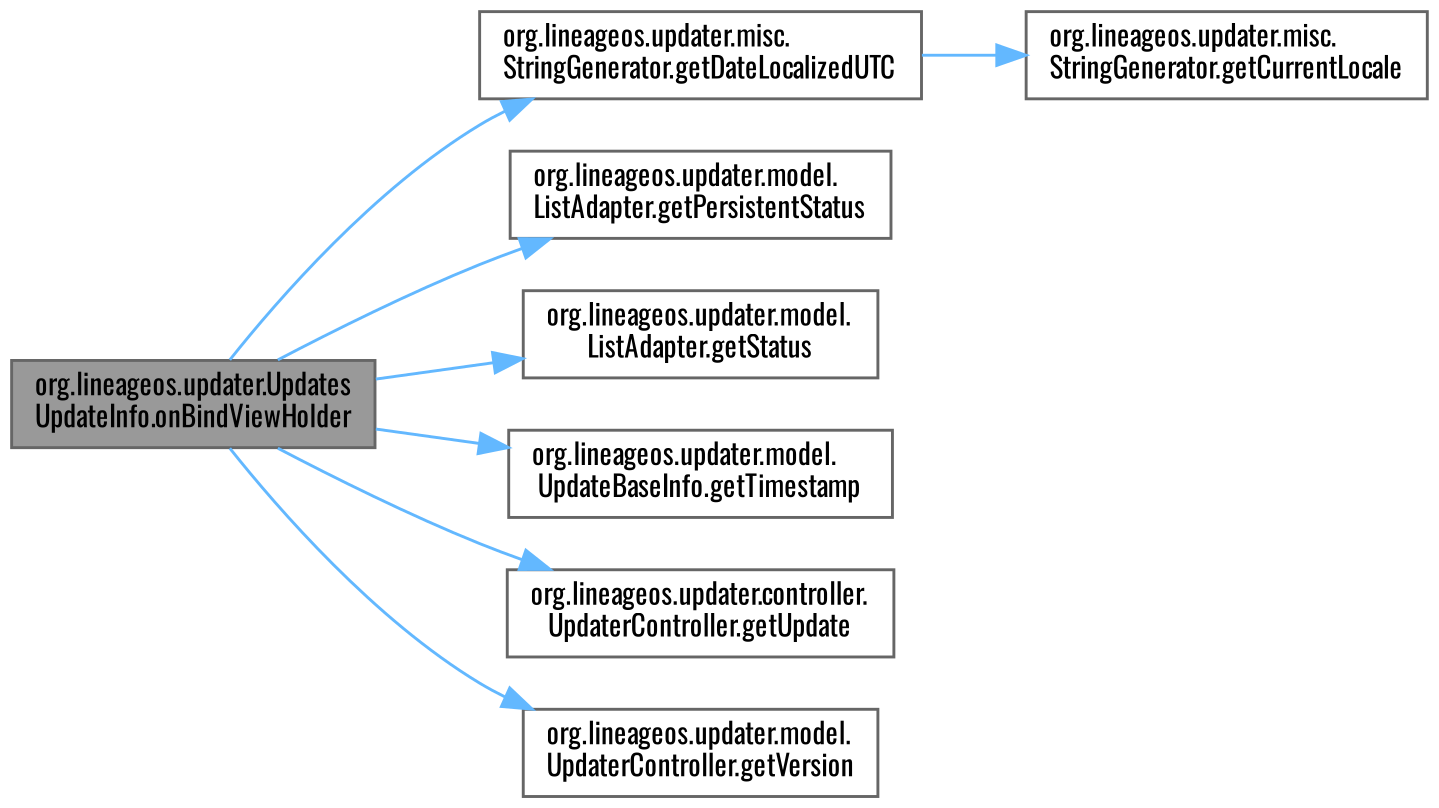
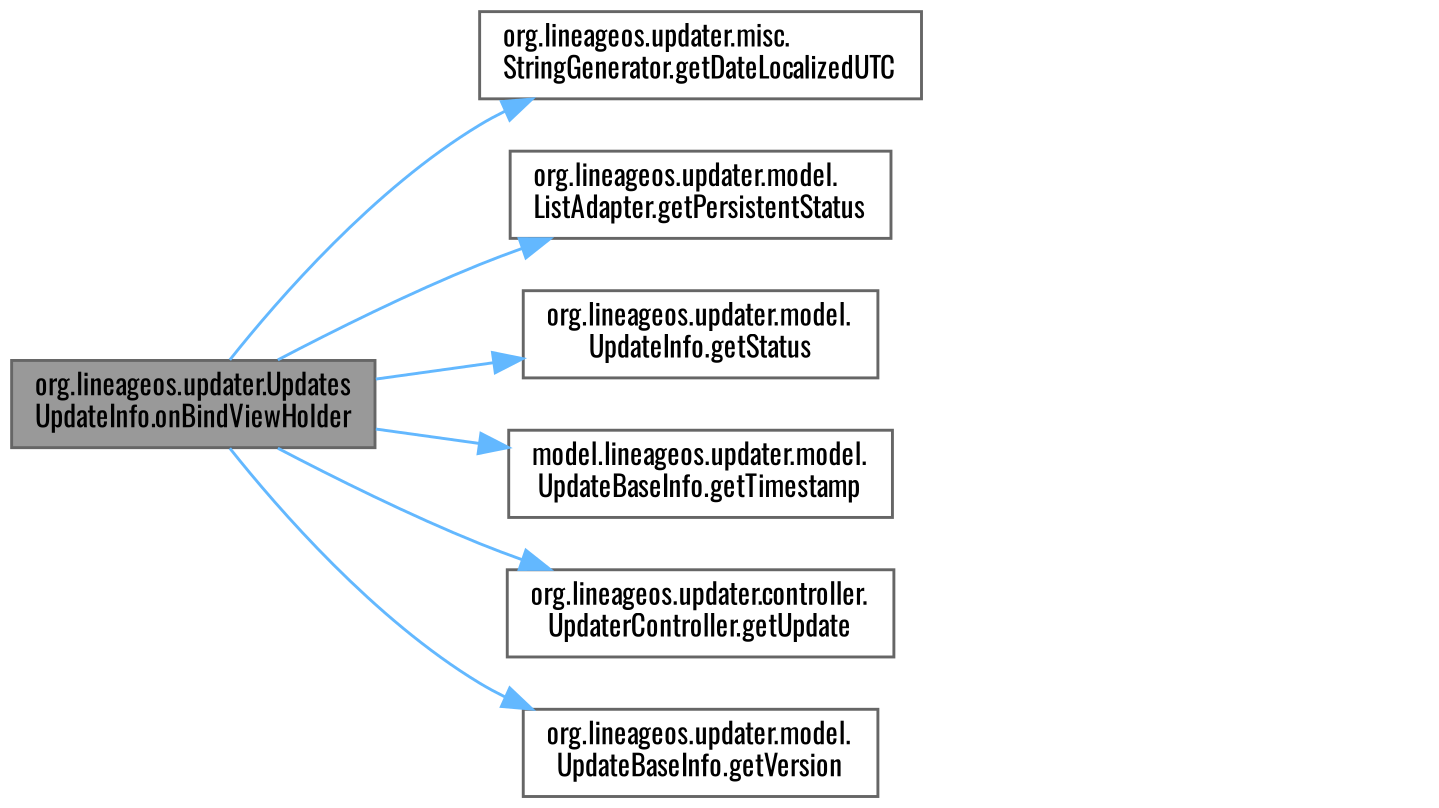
node "org.lineageos.updater.misc. StringGenerator.getCurrentLocale": removed
node "org.lineageos.updater.model. ListAdapter.getStatus": label "org.lineageos.updater.model. ListAdapter.getStatus" -> "org.lineageos.updater.model. UpdateInfo.getStatus"
node "org.lineageos.updater.model. UpdateBaseInfo.getTimestamp": label "org.lineageos.updater.model. UpdateBaseInfo.getTimestamp" -> "model.lineageos.updater.model. UpdateBaseInfo.getTimestamp"
node "org.lineageos.updater.model. UpdaterController.getVersion": label "org.lineageos.updater.model. UpdaterController.getVersion" -> "org.lineageos.updater.model. UpdateBaseInfo.getVersion"
